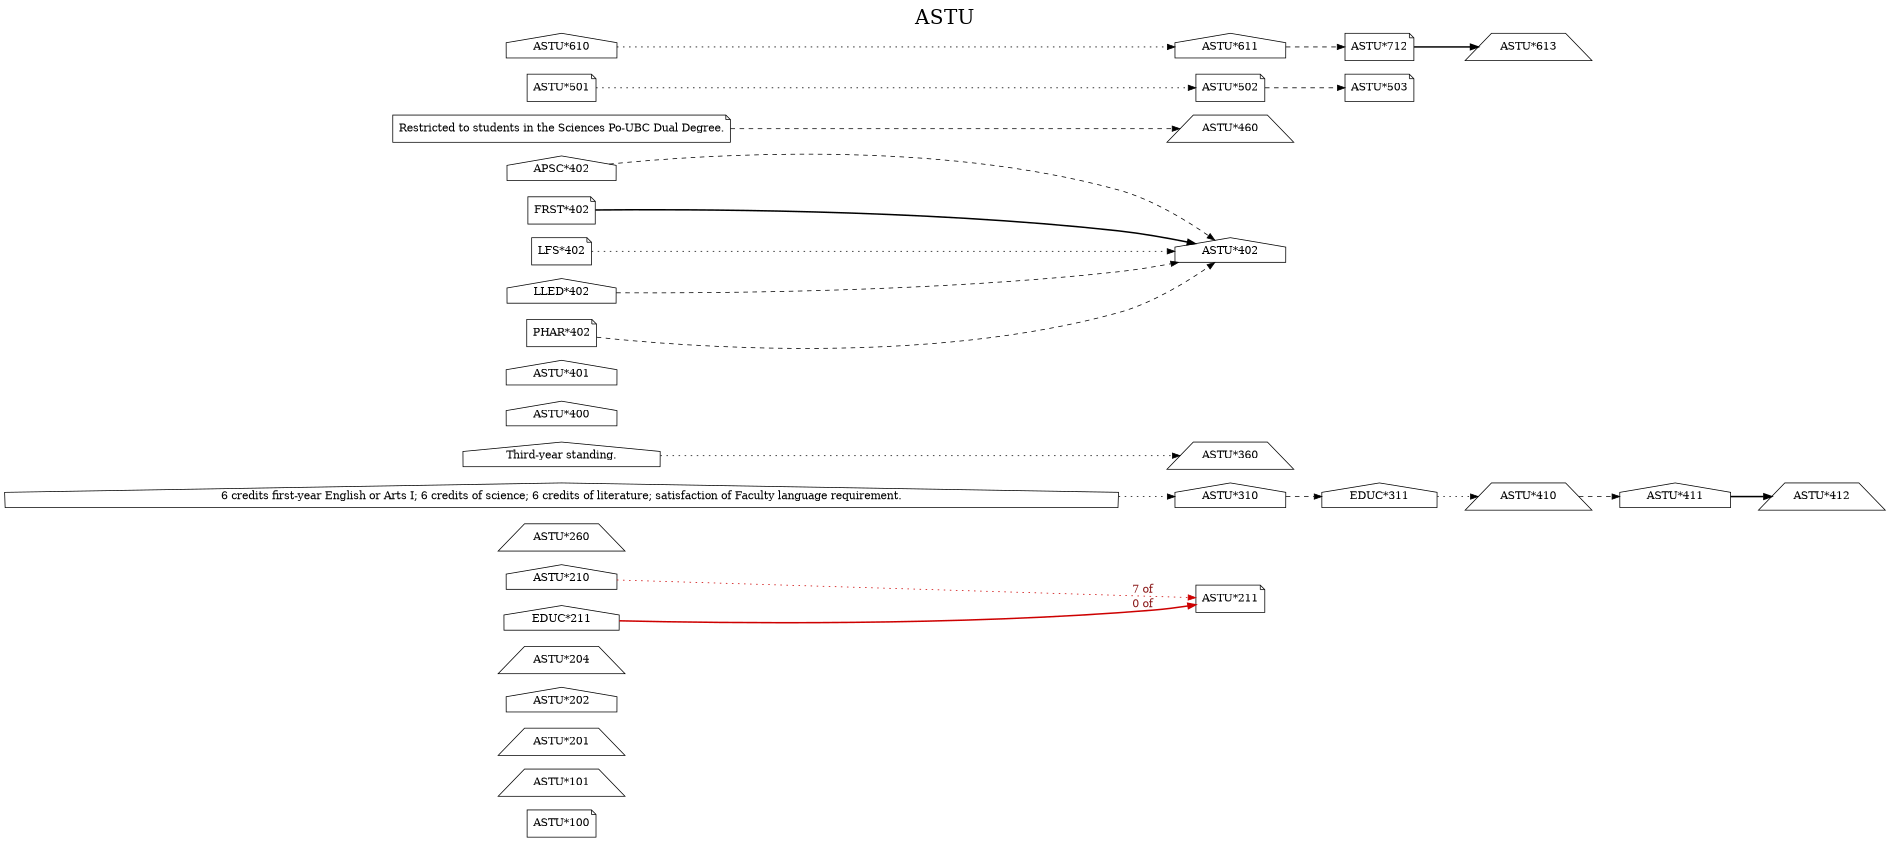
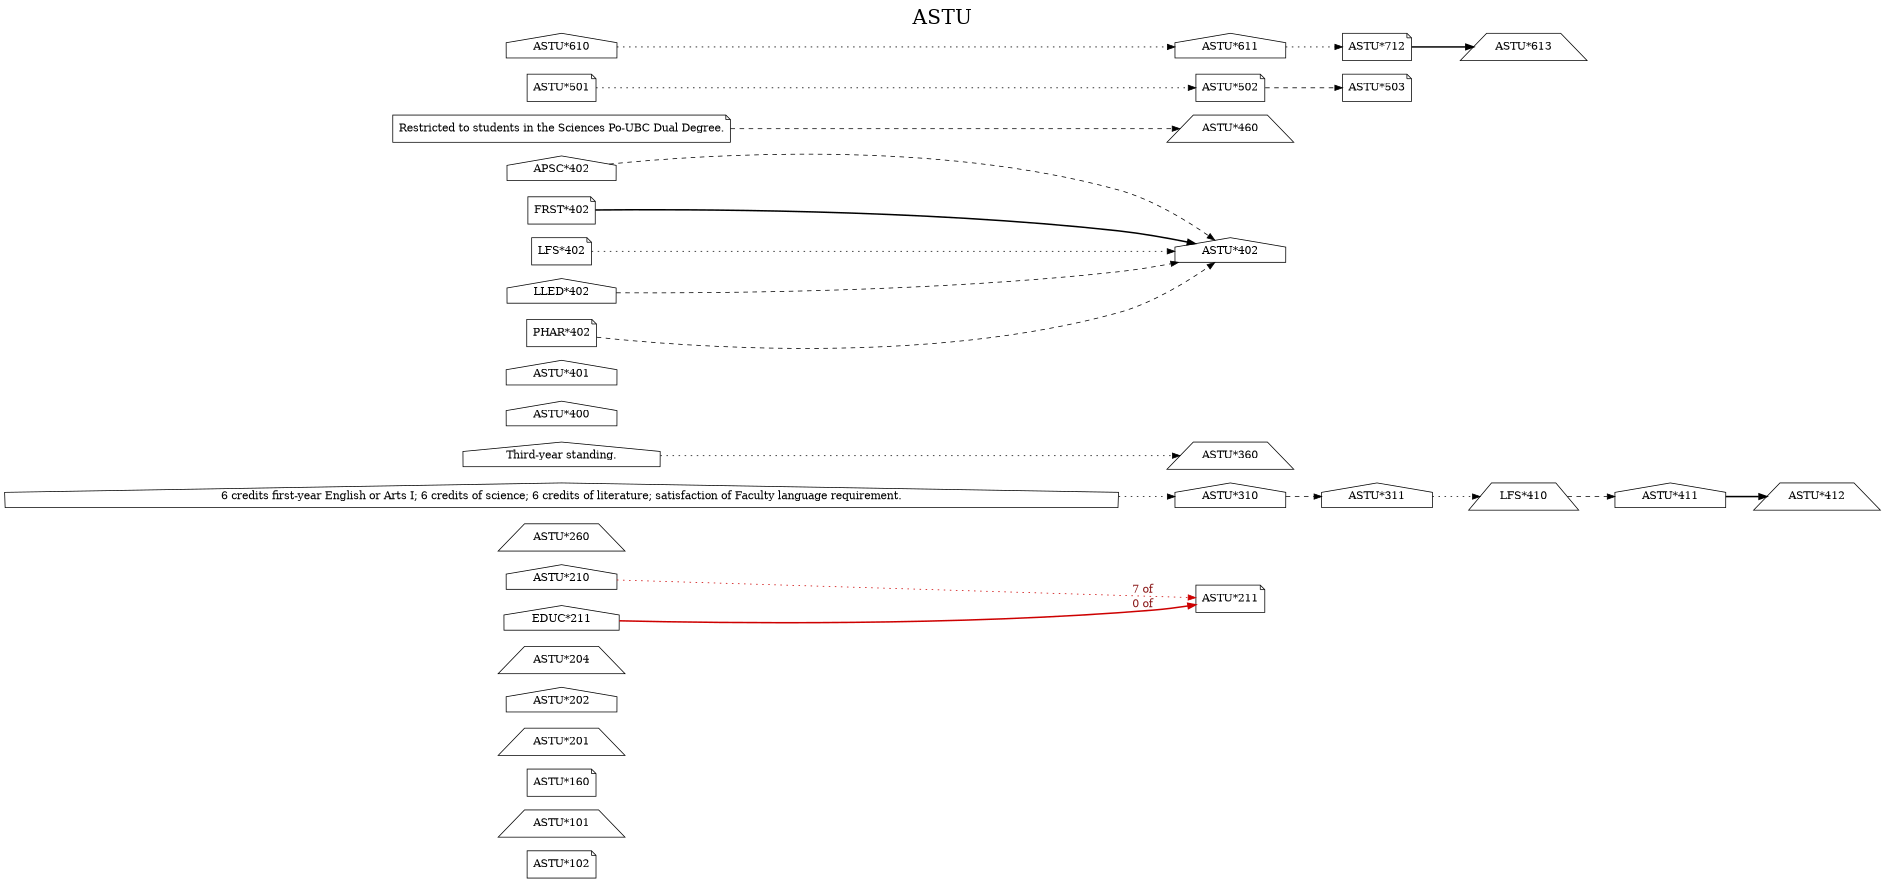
edge "ASTU*611" -> "ASTU*712": style dashed -> dotted
node "EDUC*311": label "EDUC*311" -> "ASTU*311"
node "ASTU*410": label "ASTU*410" -> "LFS*410"
node "ASTU*160": added
node "ASTU*100": label "ASTU*100" -> "ASTU*102"
